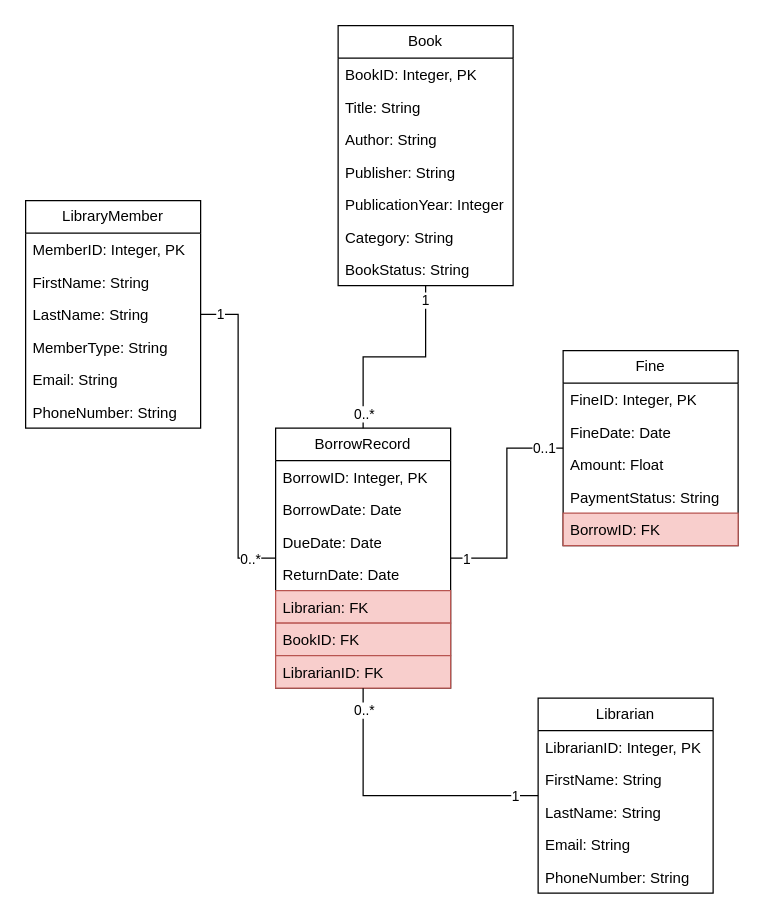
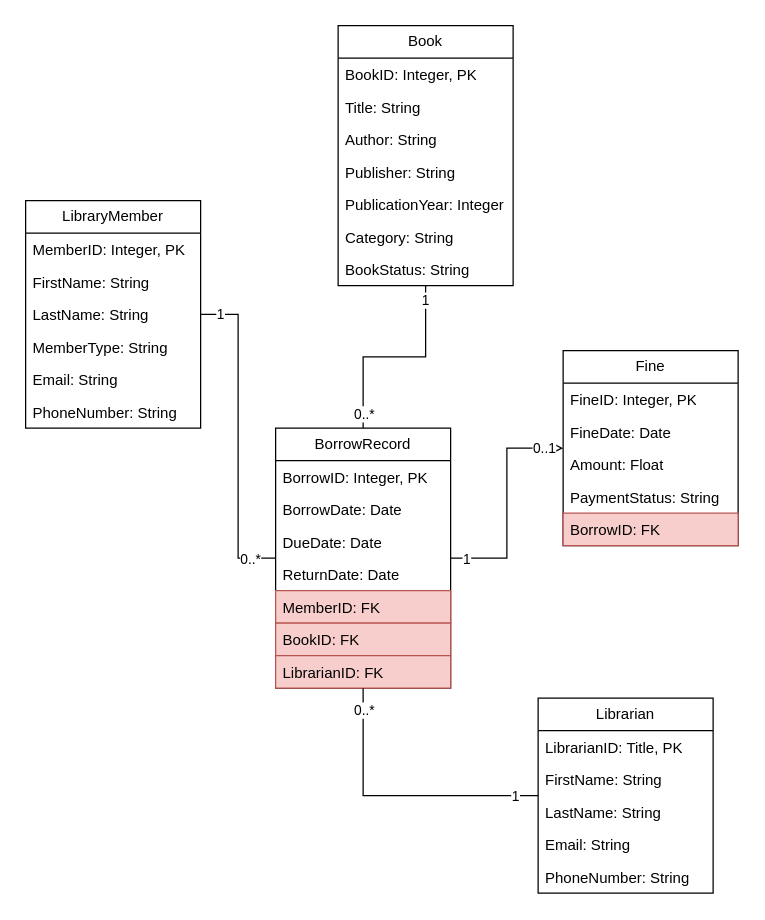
edge "Fine" -- "BorrowRecord": arrowhead none -> classic
node "Librarian: FK": label "Librarian: FK" -> "MemberID: FK"
node "LibrarianID: Integer, PK": label "LibrarianID: Integer, PK" -> "LibrarianID: Title, PK"
